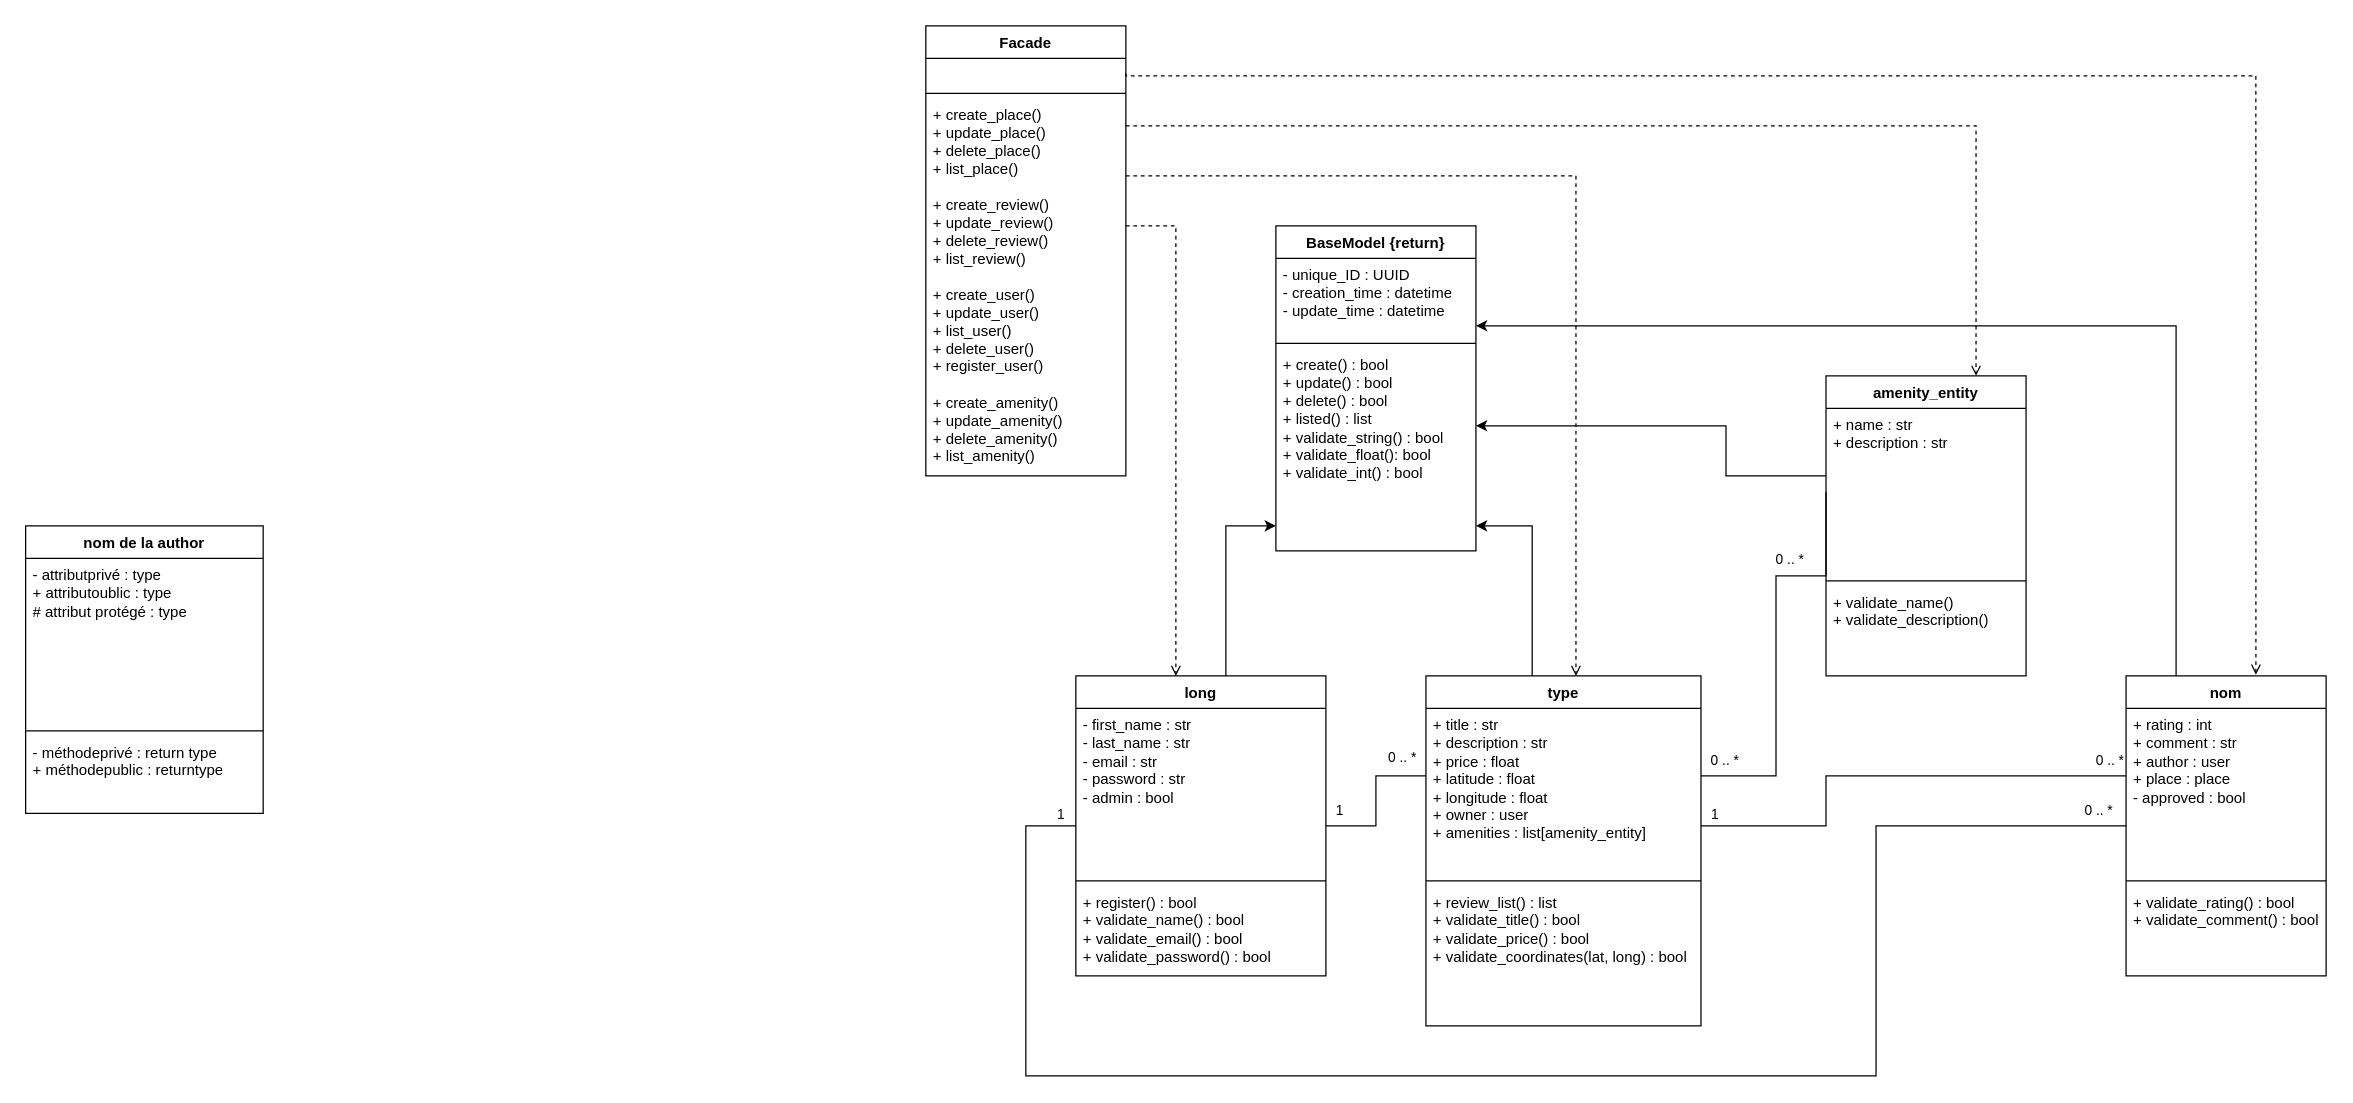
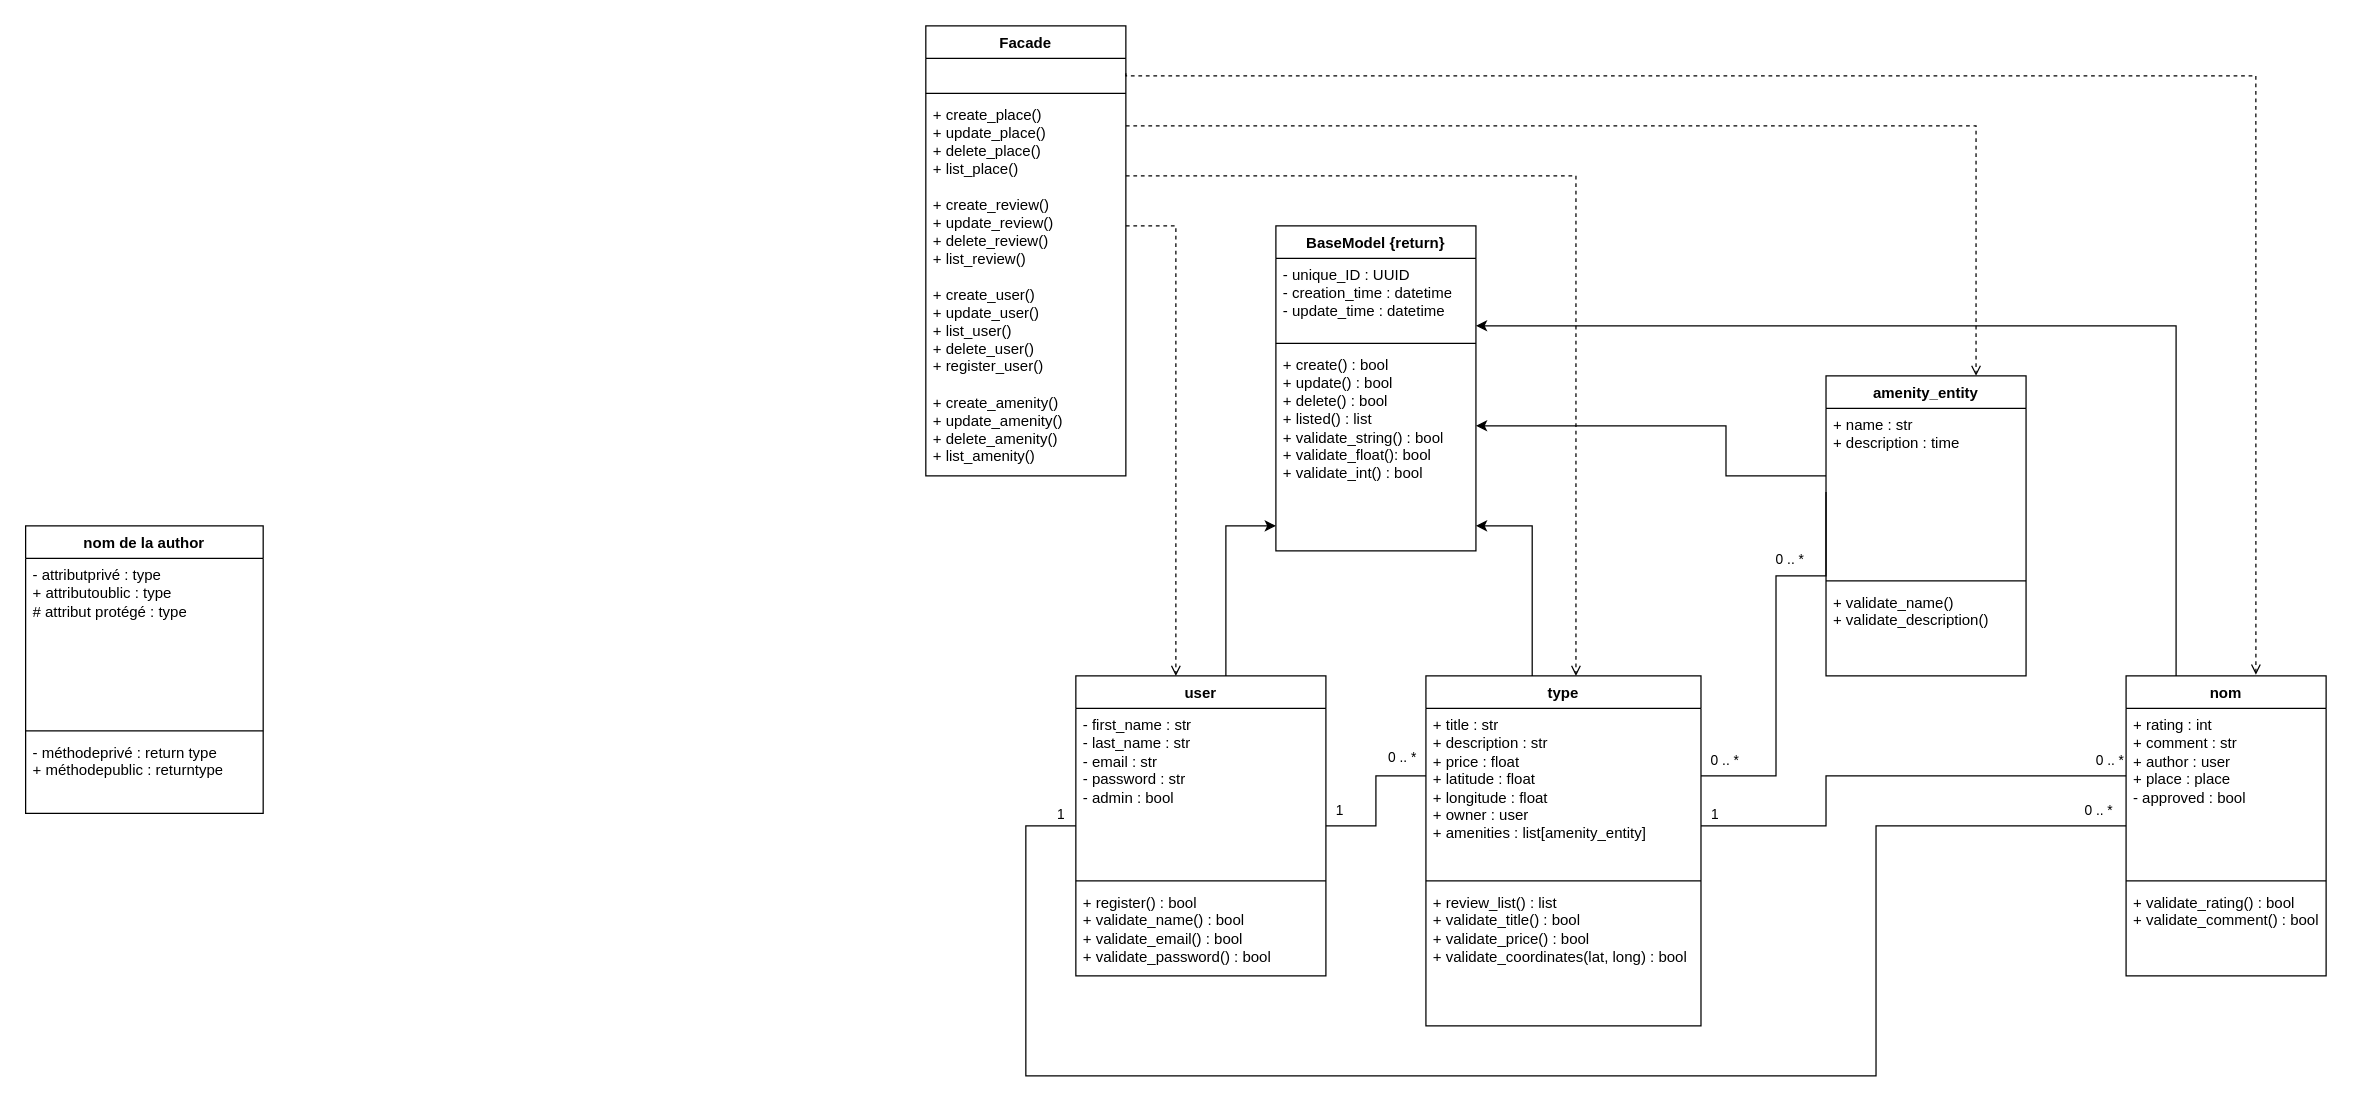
node "+ name : str + description : str": label "+ name : str + description : str" -> "+ name : str + description : time"
node "long": label "long" -> "user"
